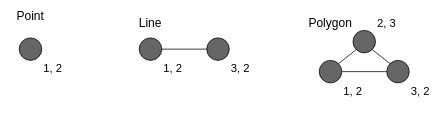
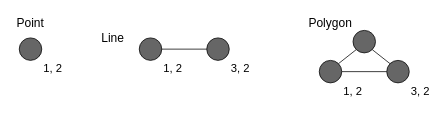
node "Point": moved (30, 15) -> (30, 23)
node "Line": moved (150, 23) -> (113, 38)
node "2, 3": removed
